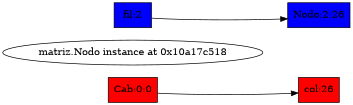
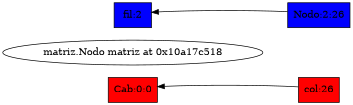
edge "fil:2" -> "Nodo:2:26": reversed
node "matriz.Nodo instance at 0x10a17c518": label "matriz.Nodo instance at 0x10a17c518" -> "matriz.Nodo matriz at 0x10a17c518"
edge "Cab:0:0" -> "col:26": reversed
